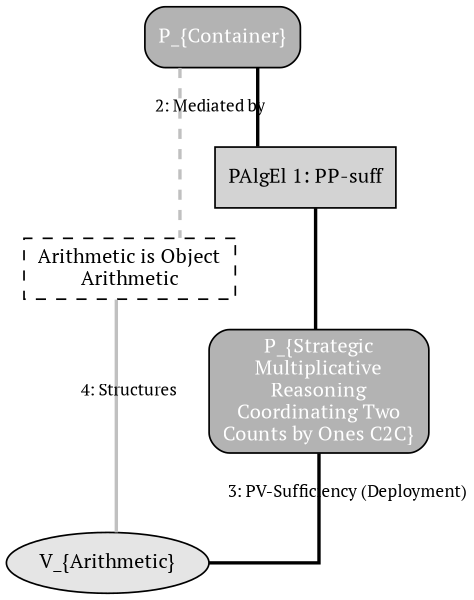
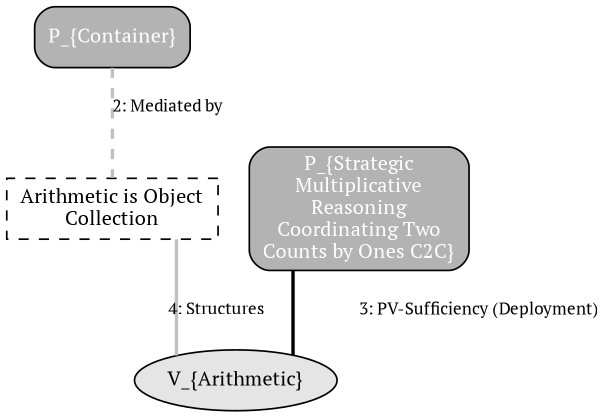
node "PAlgEl 1: PP-suff": removed
node "Arithmetic is Object Arithmetic": label "Arithmetic is Object Arithmetic" -> "Arithmetic is Object Collection"
